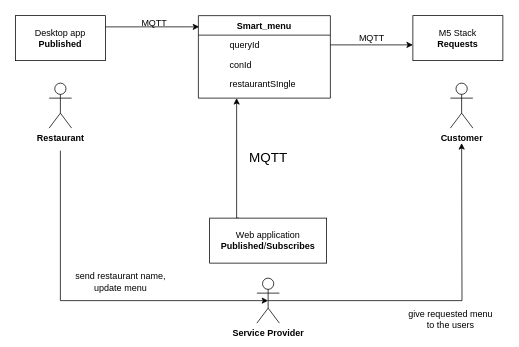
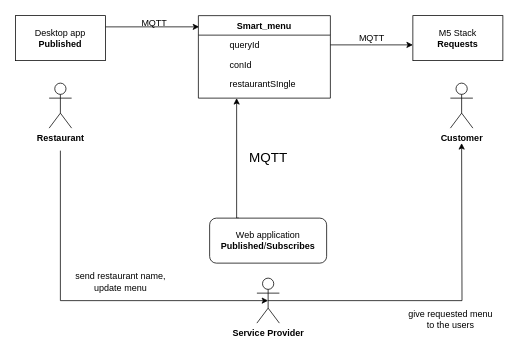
node "Web application Published/Subscribes": shape rectangle -> rounded rectangle
